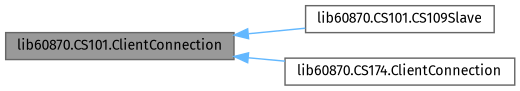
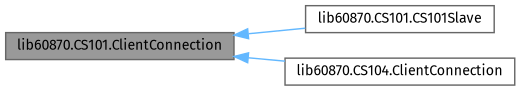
node "lib60870.CS101.CS109Slave": label "lib60870.CS101.CS109Slave" -> "lib60870.CS101.CS101Slave"
node "lib60870.CS174.ClientConnection": label "lib60870.CS174.ClientConnection" -> "lib60870.CS104.ClientConnection"
